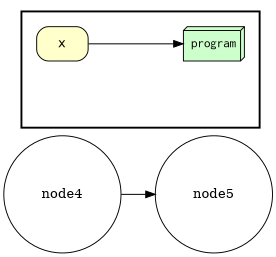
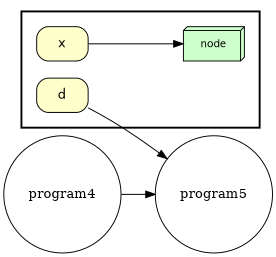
node "program": label "program" -> "node"
node "d": added
node "node4": label "node4" -> "program4"
node "node5": label "node5" -> "program5"
